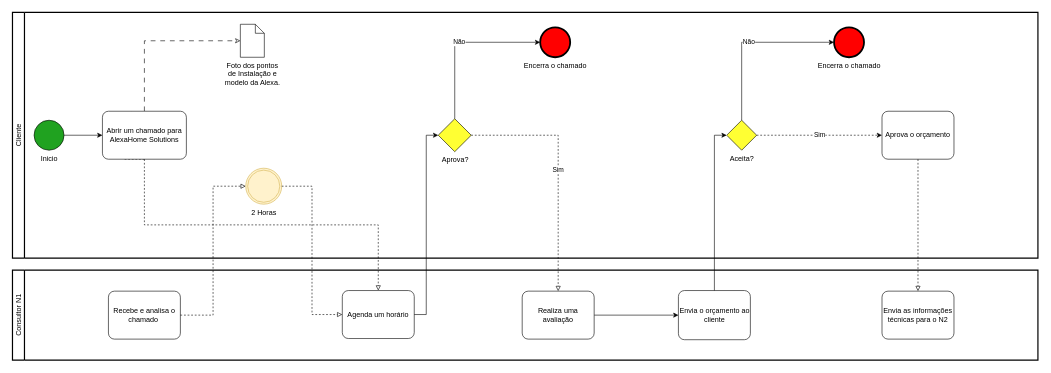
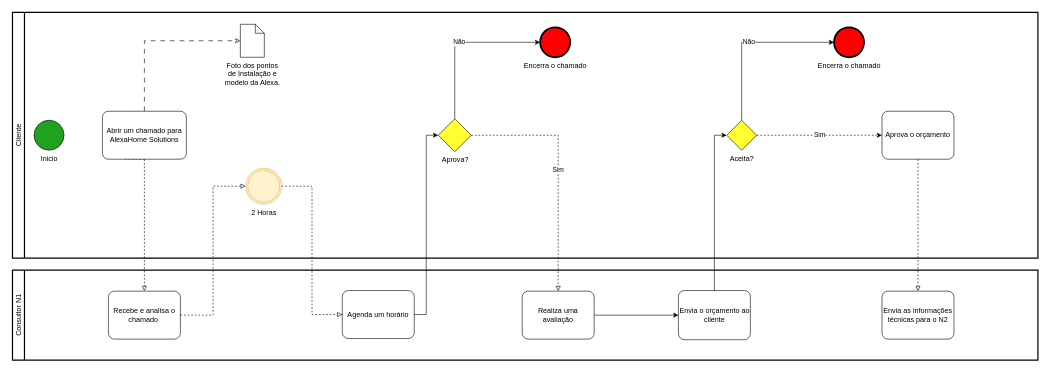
edge "Inicio" -> "Abrir um chamado para AlexaHome Solutions": removed
edge "Abrir um chamado para AlexaHome Solutions" -> "Agenda um horário": now "Abrir um chamado para AlexaHome Solutions" -> "Recebe e analisa o chamado"
